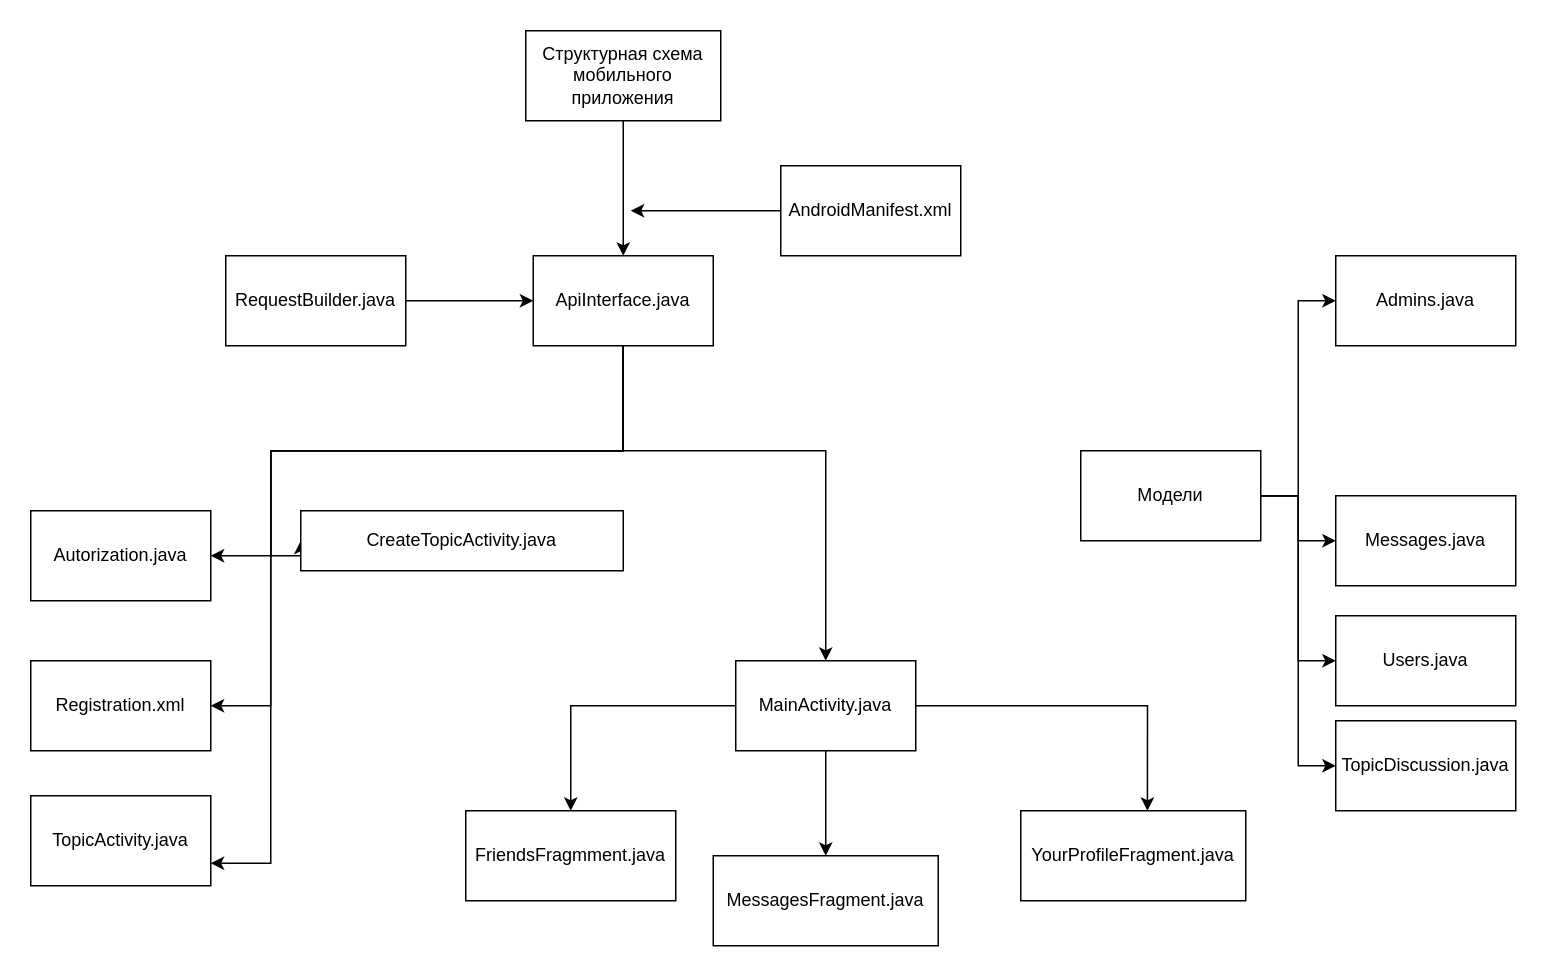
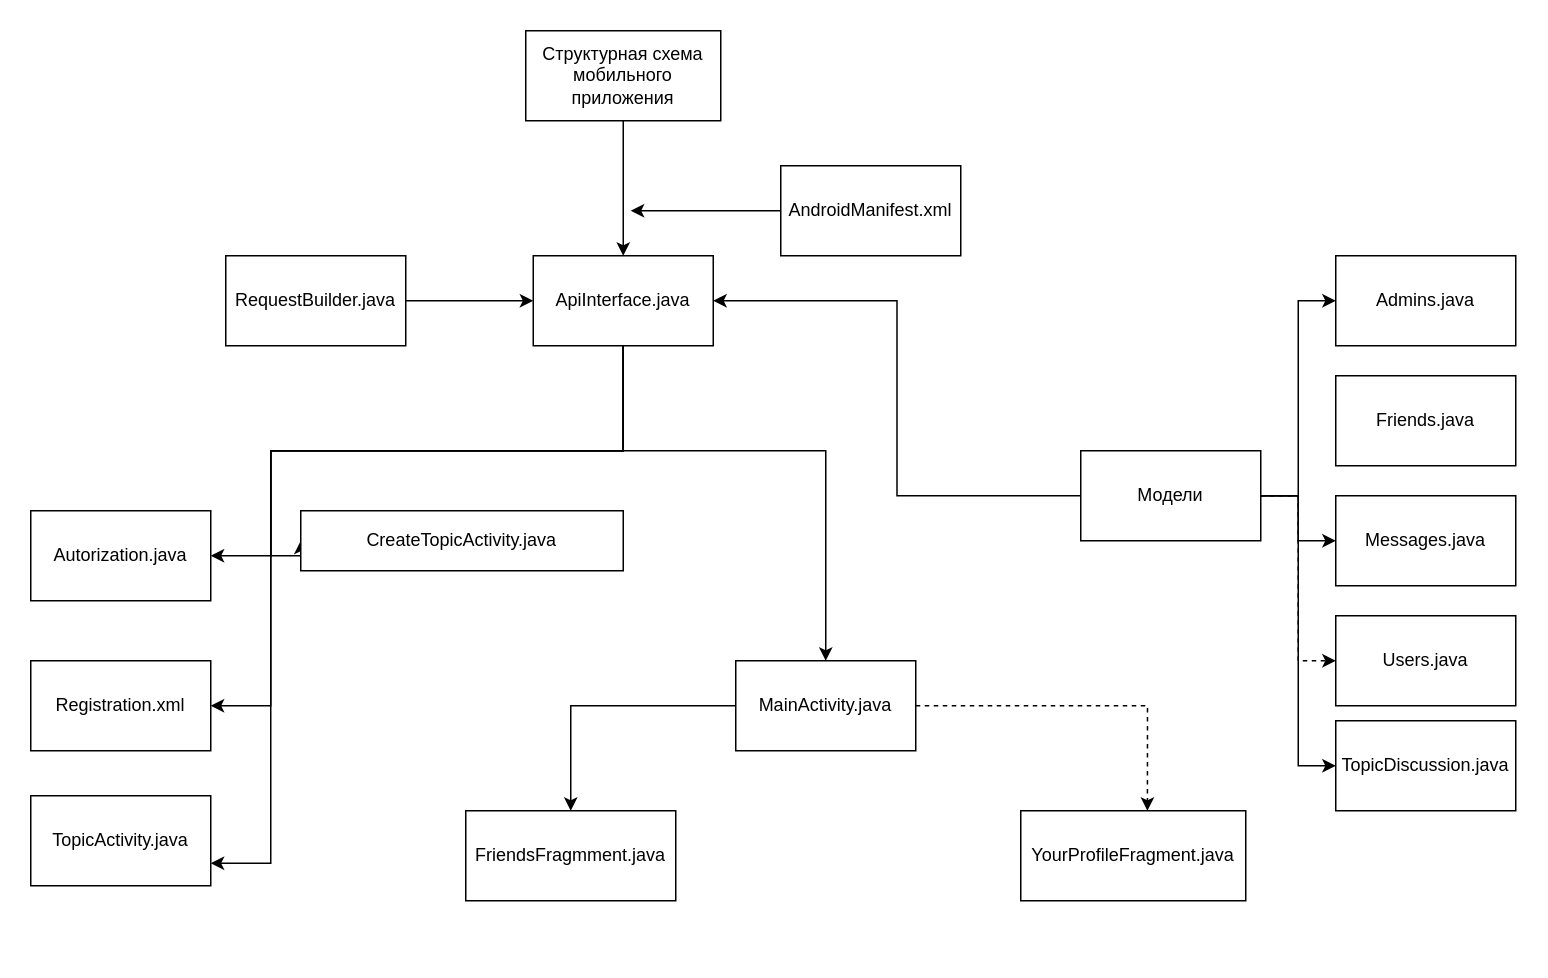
edge "Модели" -> "ApiInterface.java": added
node "Friends.java": added
edge "Модели" -> "Users.java": style solid -> dashed
edge "MainActivity.java" -> "YourProfileFragment.java": style solid -> dashed
edge "MainActivity.java" -> "MessagesFragment.java": removed
node "MessagesFragment.java": removed
